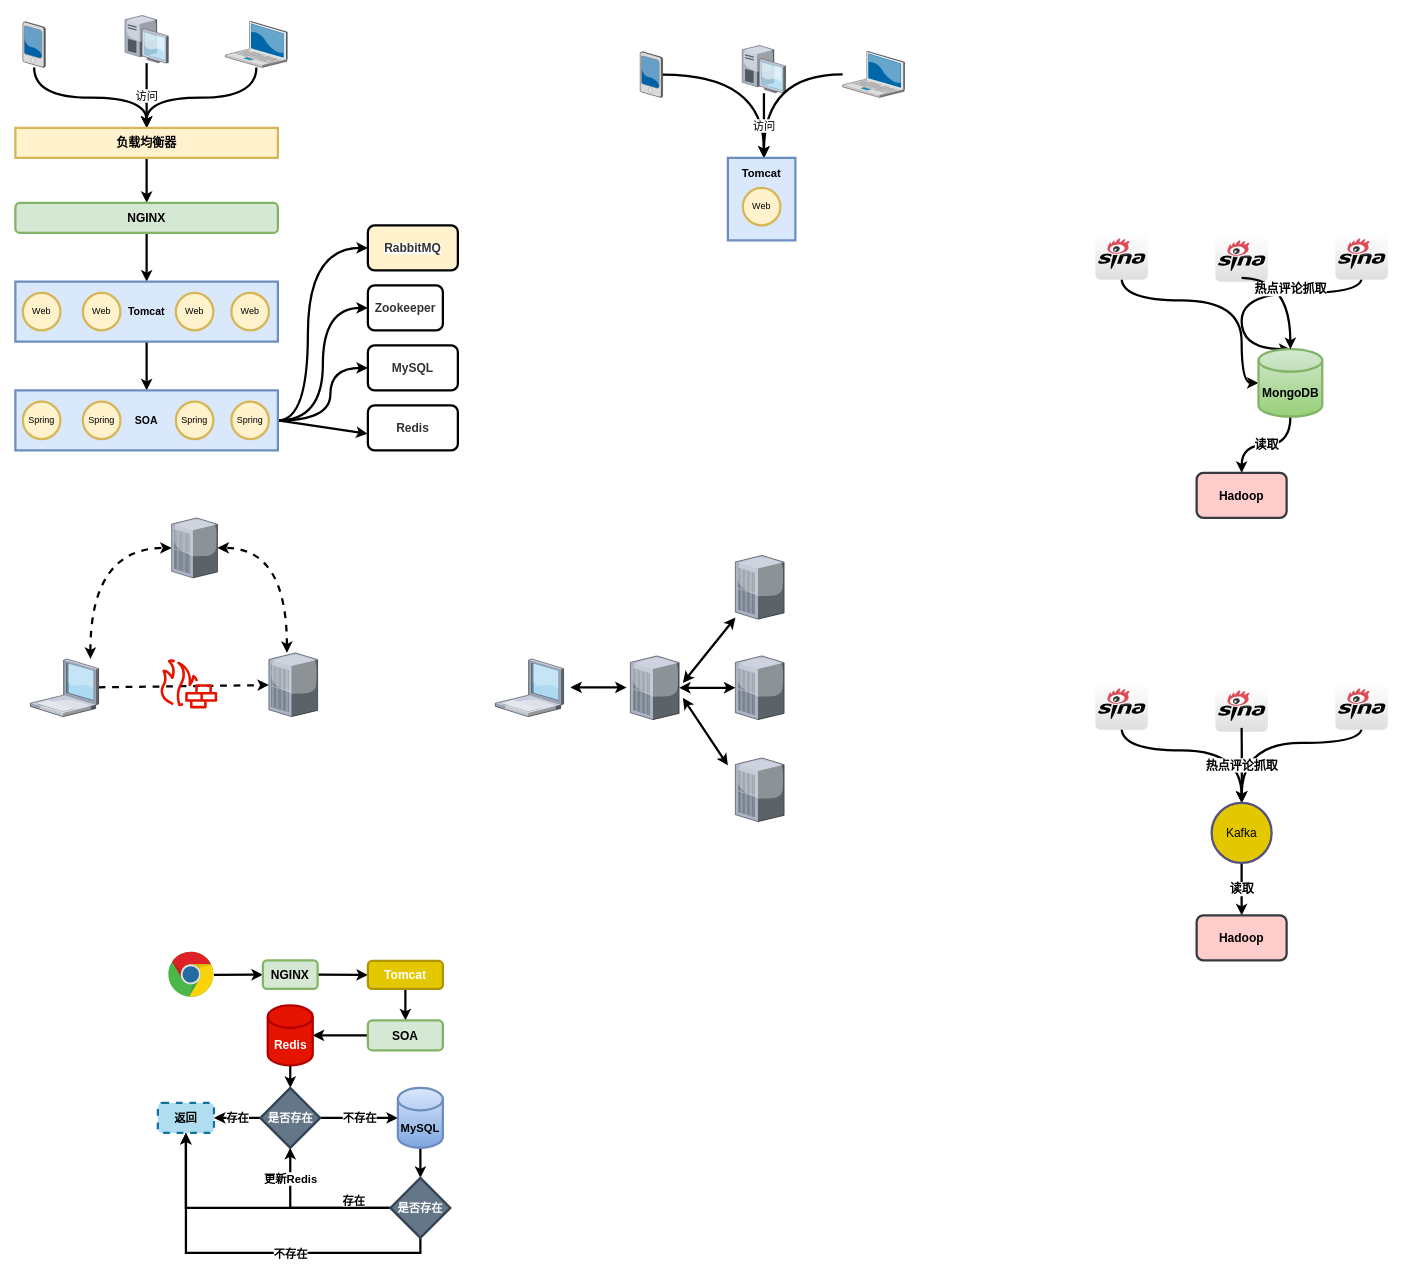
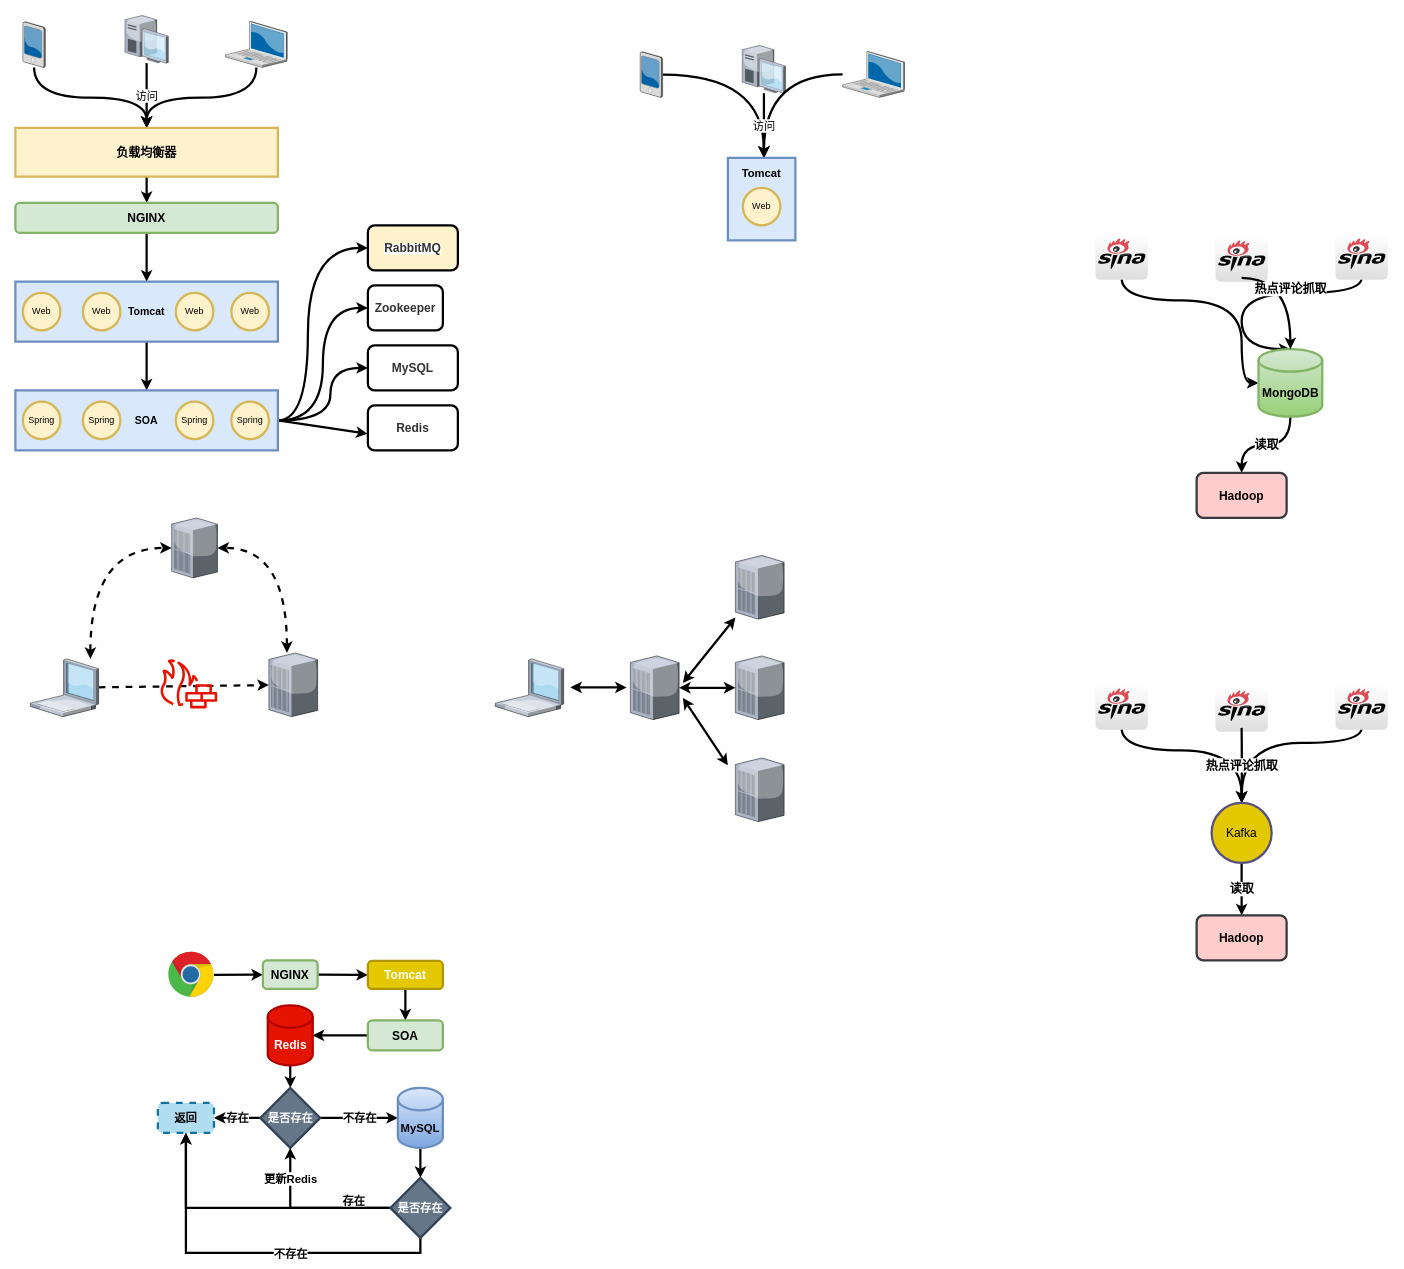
node "负载均衡器": size 263x30 -> 263x49
